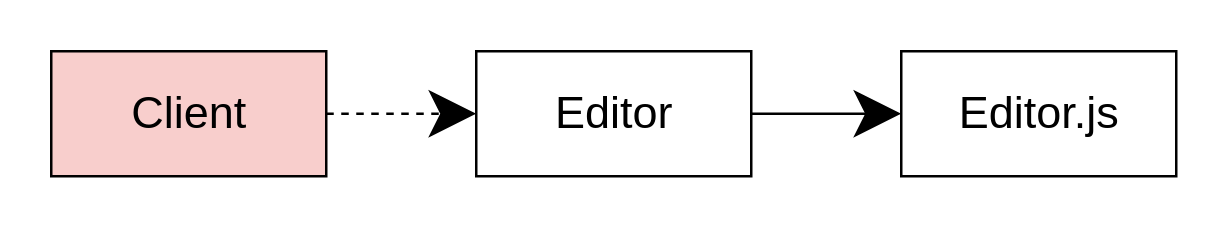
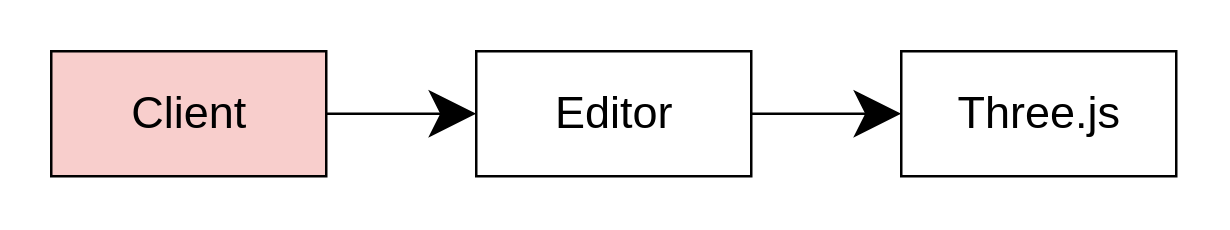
edge "Client" -> "Editor": style dashed -> solid
node "Editor.js": label "Editor.js" -> "Three.js"
